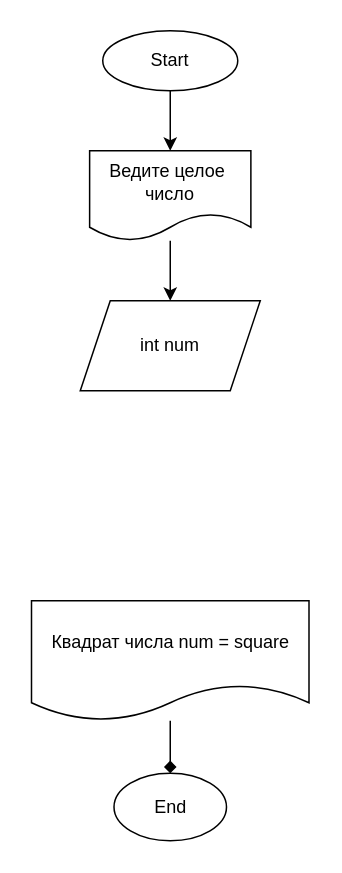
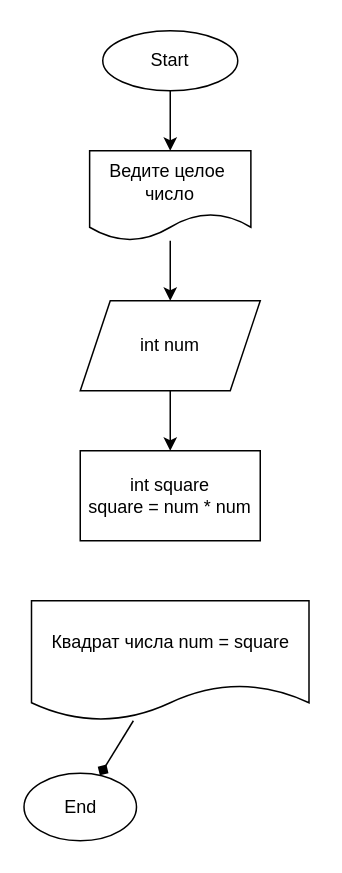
edge "int num" -> "int square square = num * num": added
node "int square square = num * num": added
node "End": moved (170, 807) -> (80, 807)
